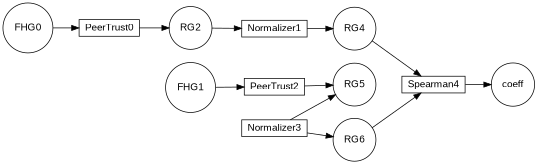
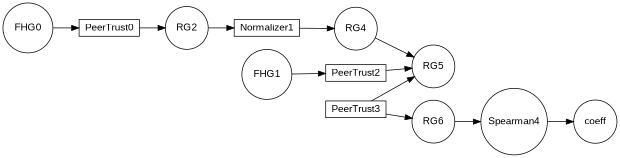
edge "RG4" -> "Spearman4": now "RG4" -> "RG5"
node "Spearman4": shape box -> circle
node "Normalizer3": label "Normalizer3" -> "PeerTrust3"
